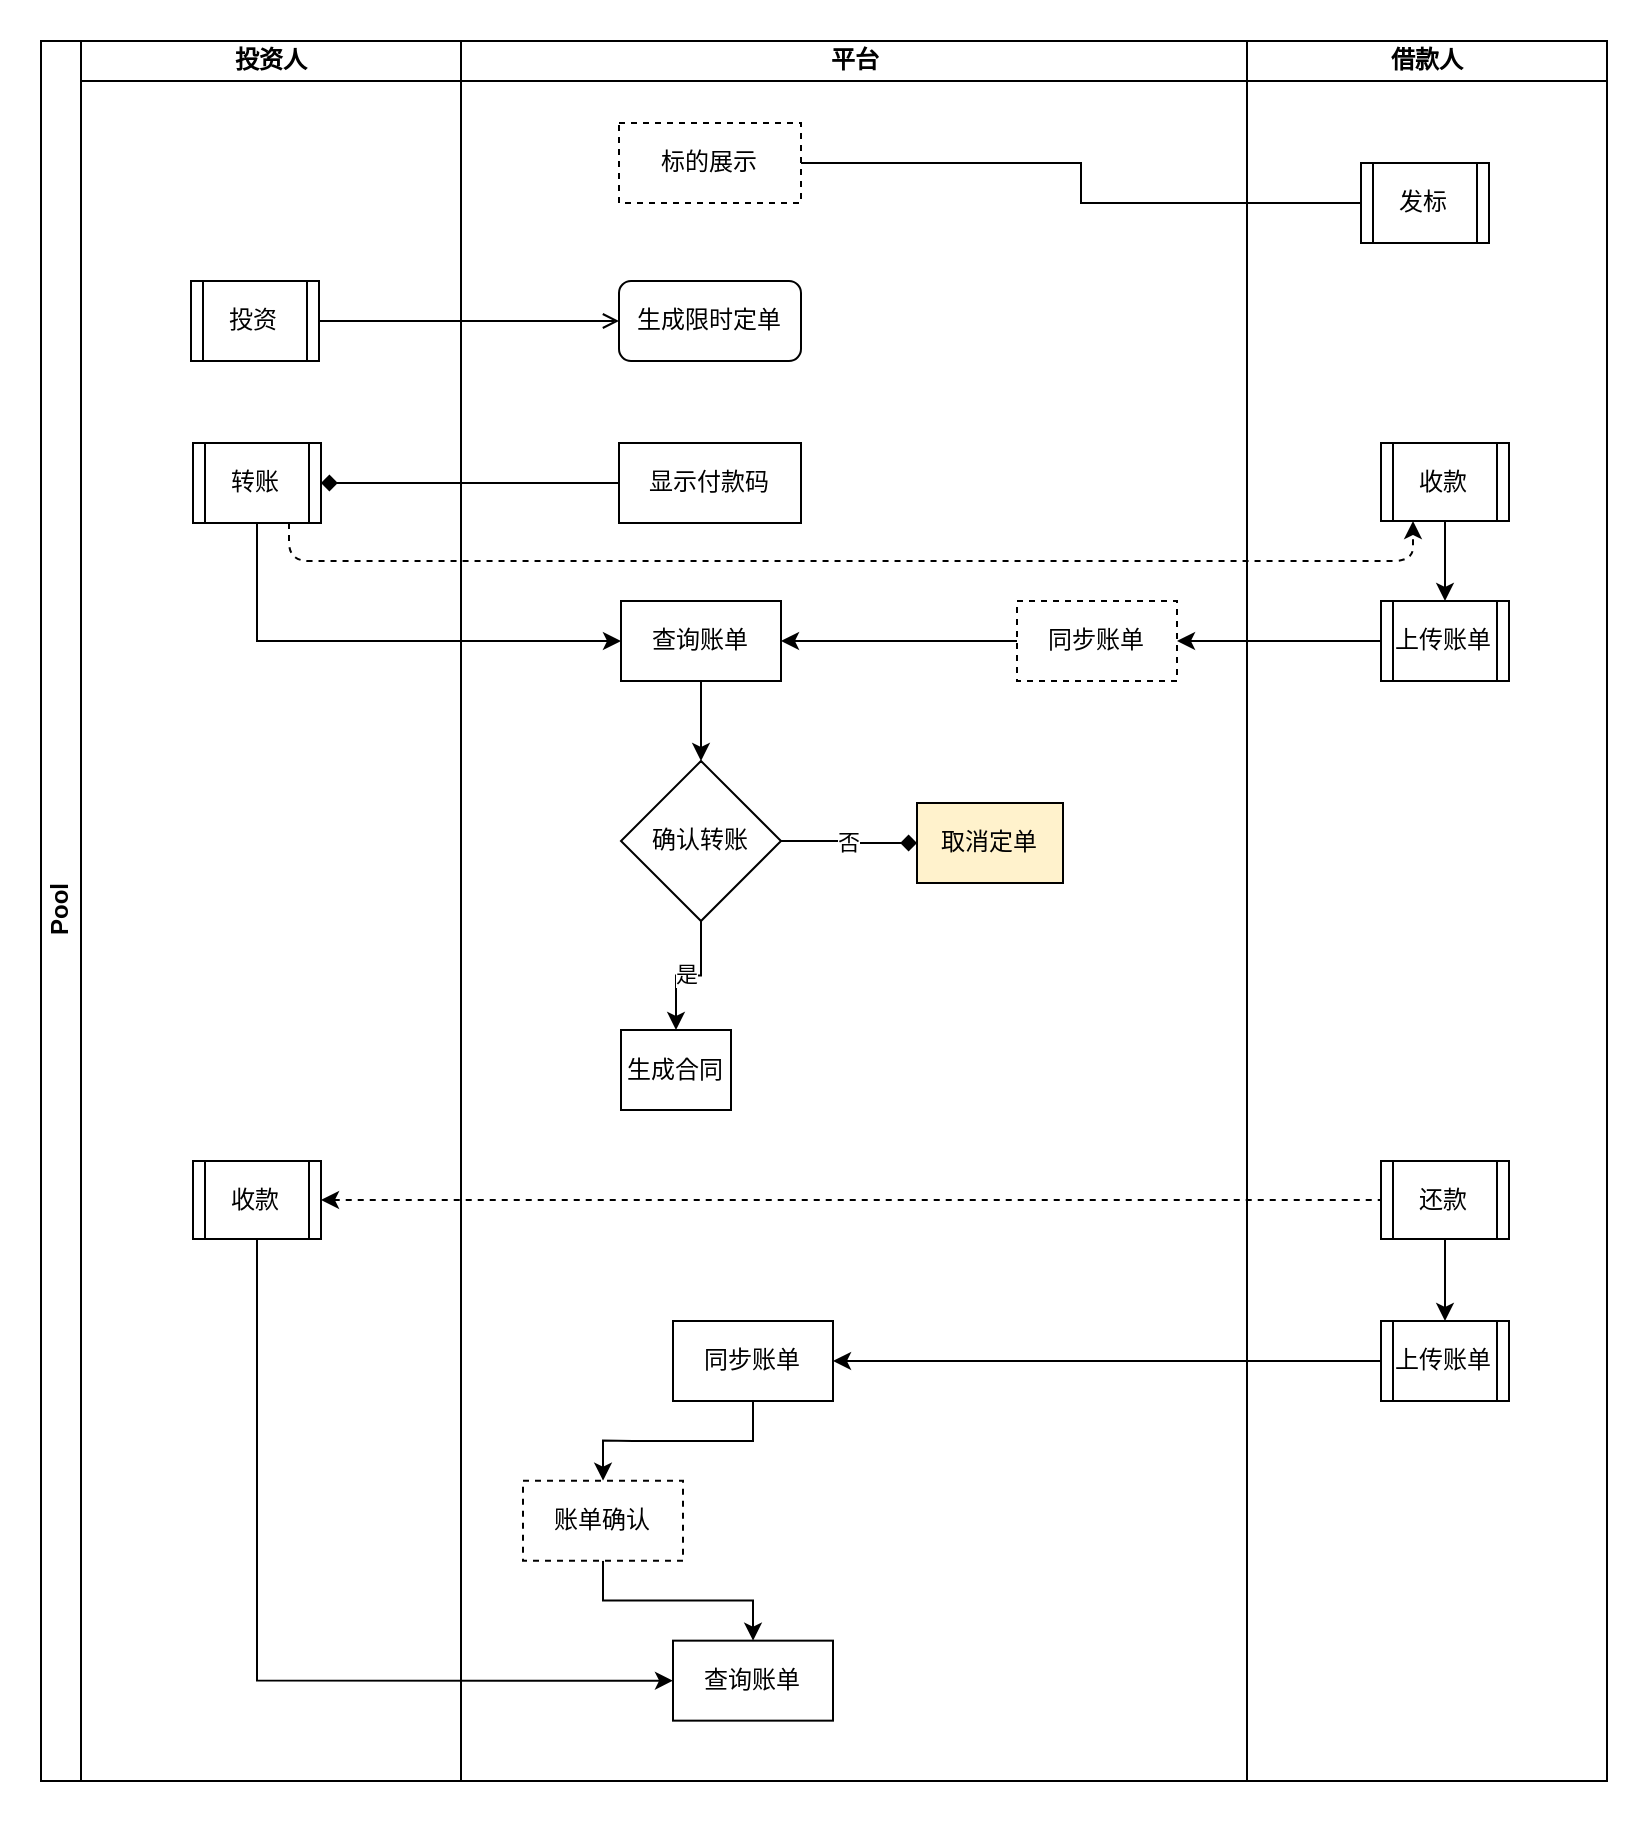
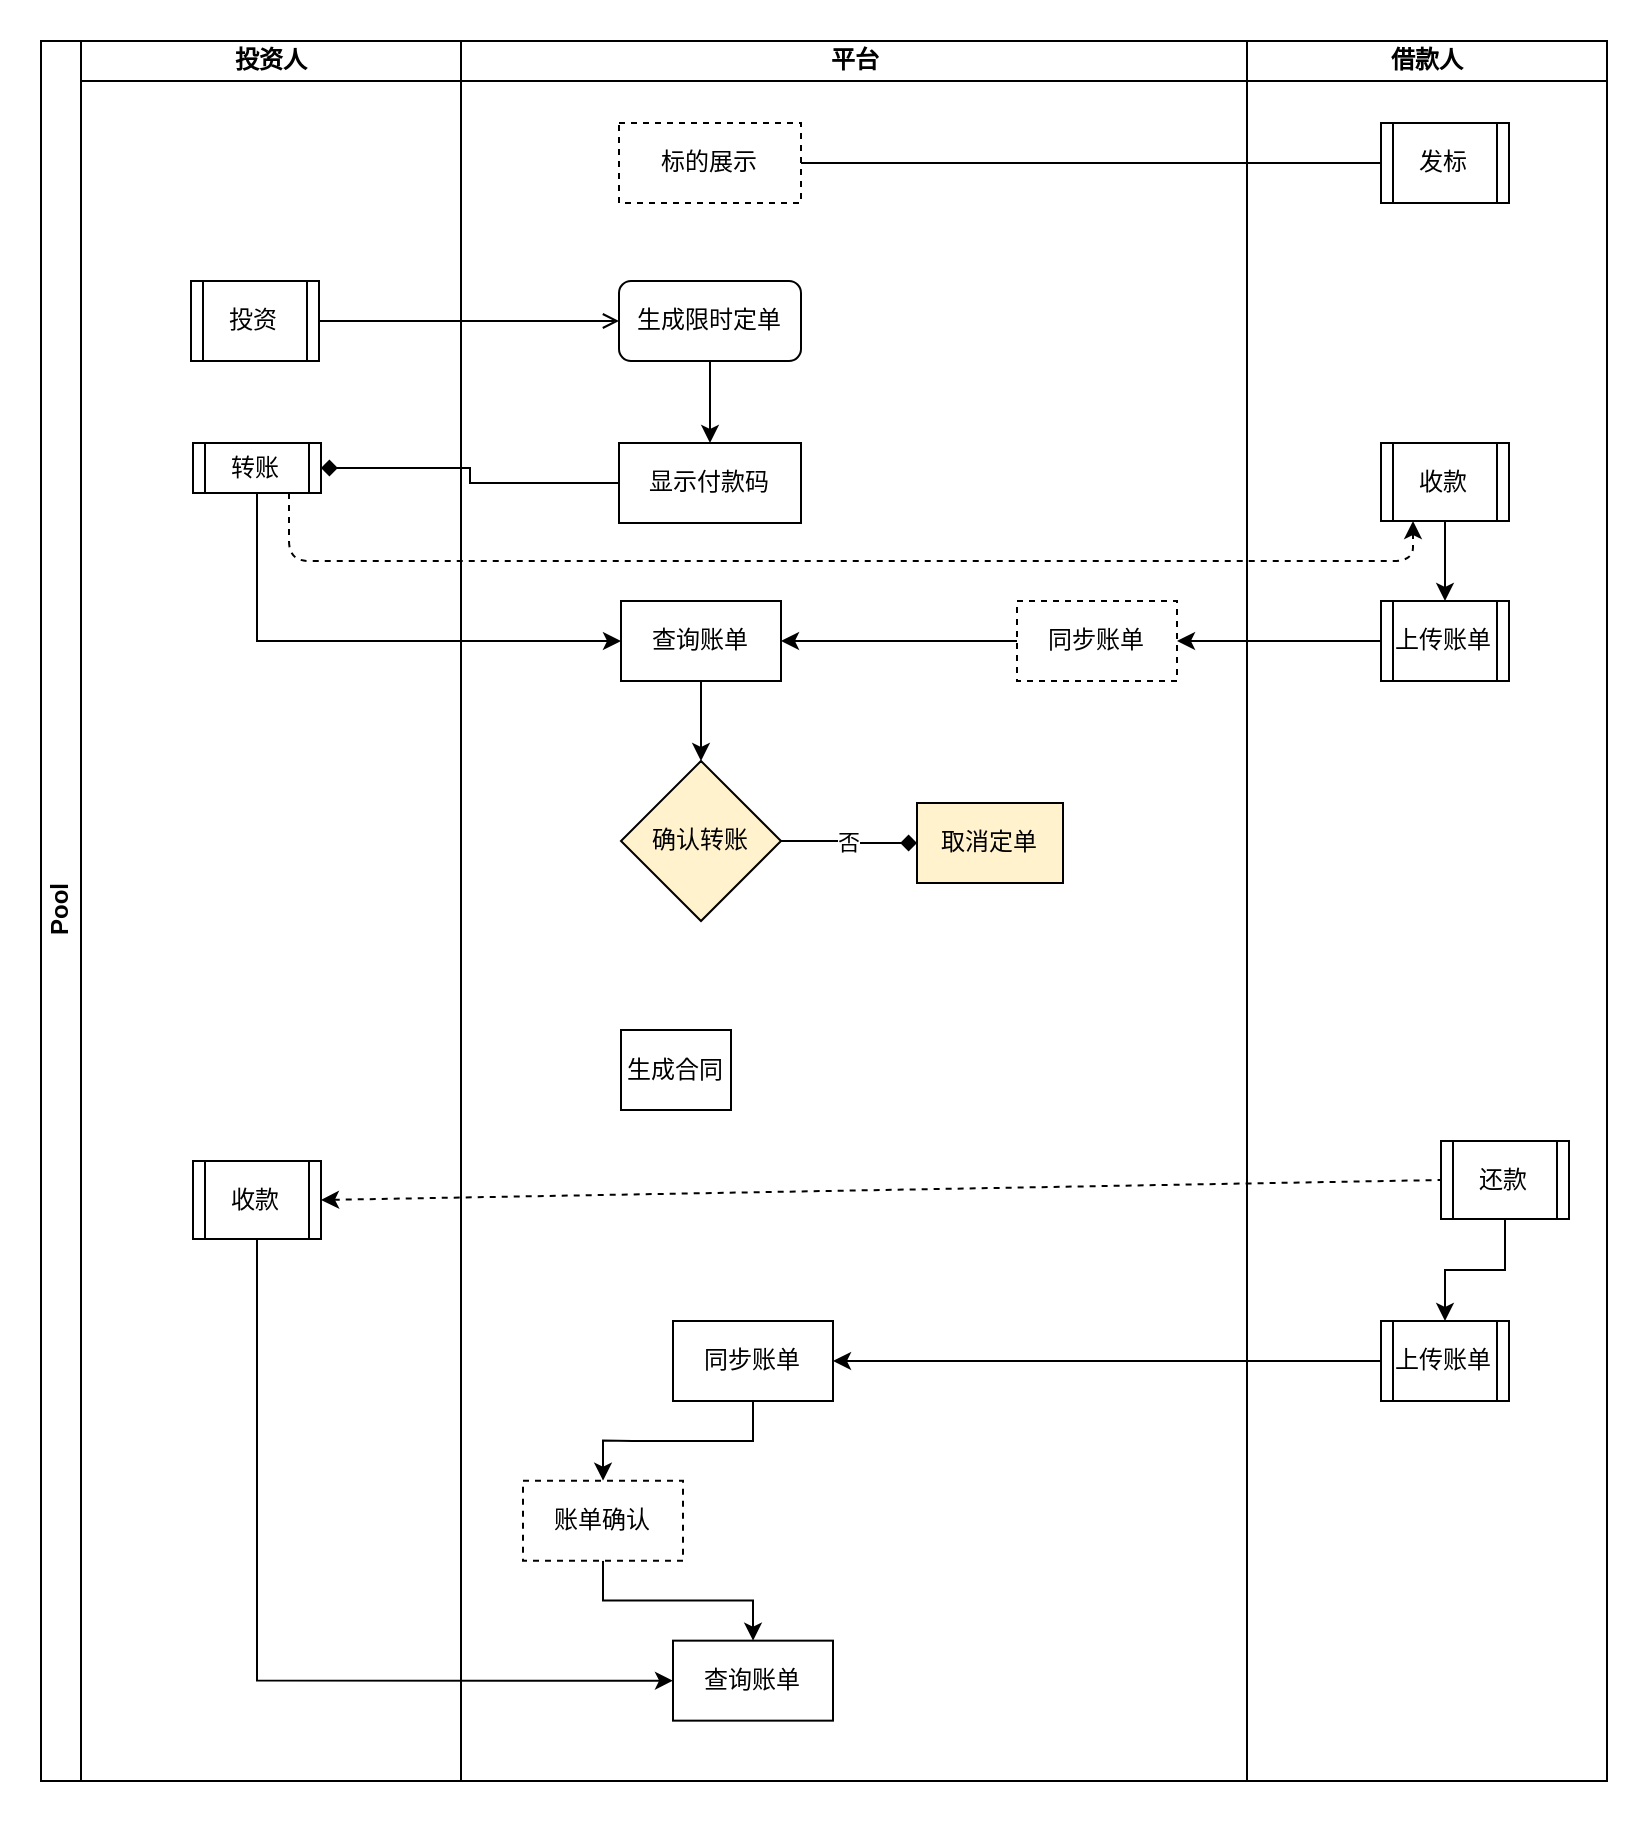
node "发标": moved (1425, 203) -> (1445, 163)
edge "生成限时定单" -> "显示付款码": added
node "转账": size 128x80 -> 128x50
node "确认转账": fillcolor #ffffff -> #fff2cc
edge "确认转账" -> "生成合同": removed, label "是"
node "还款": moved (1445, 1200) -> (1505, 1180)
